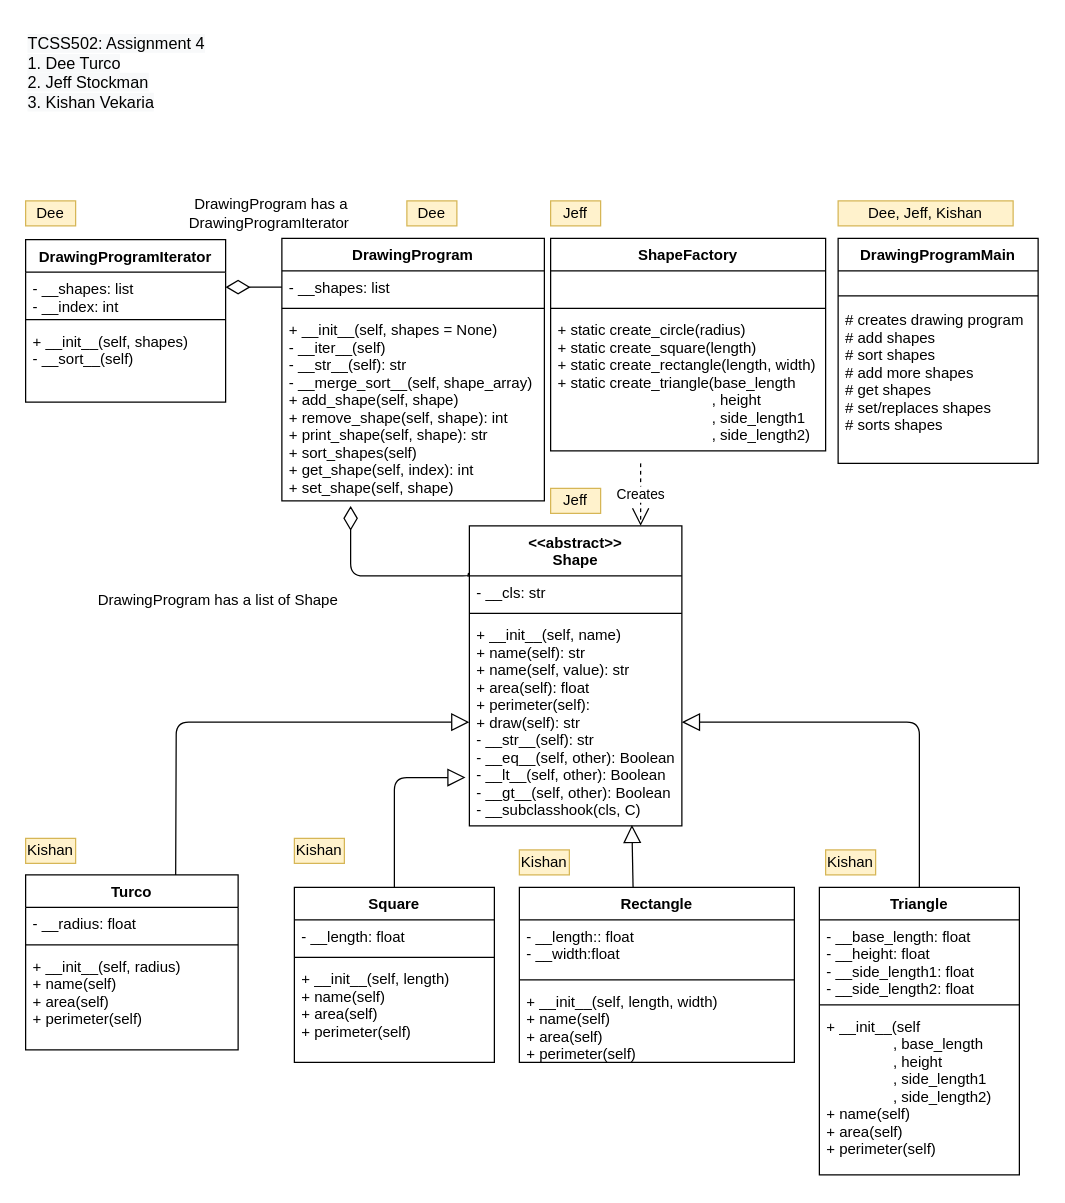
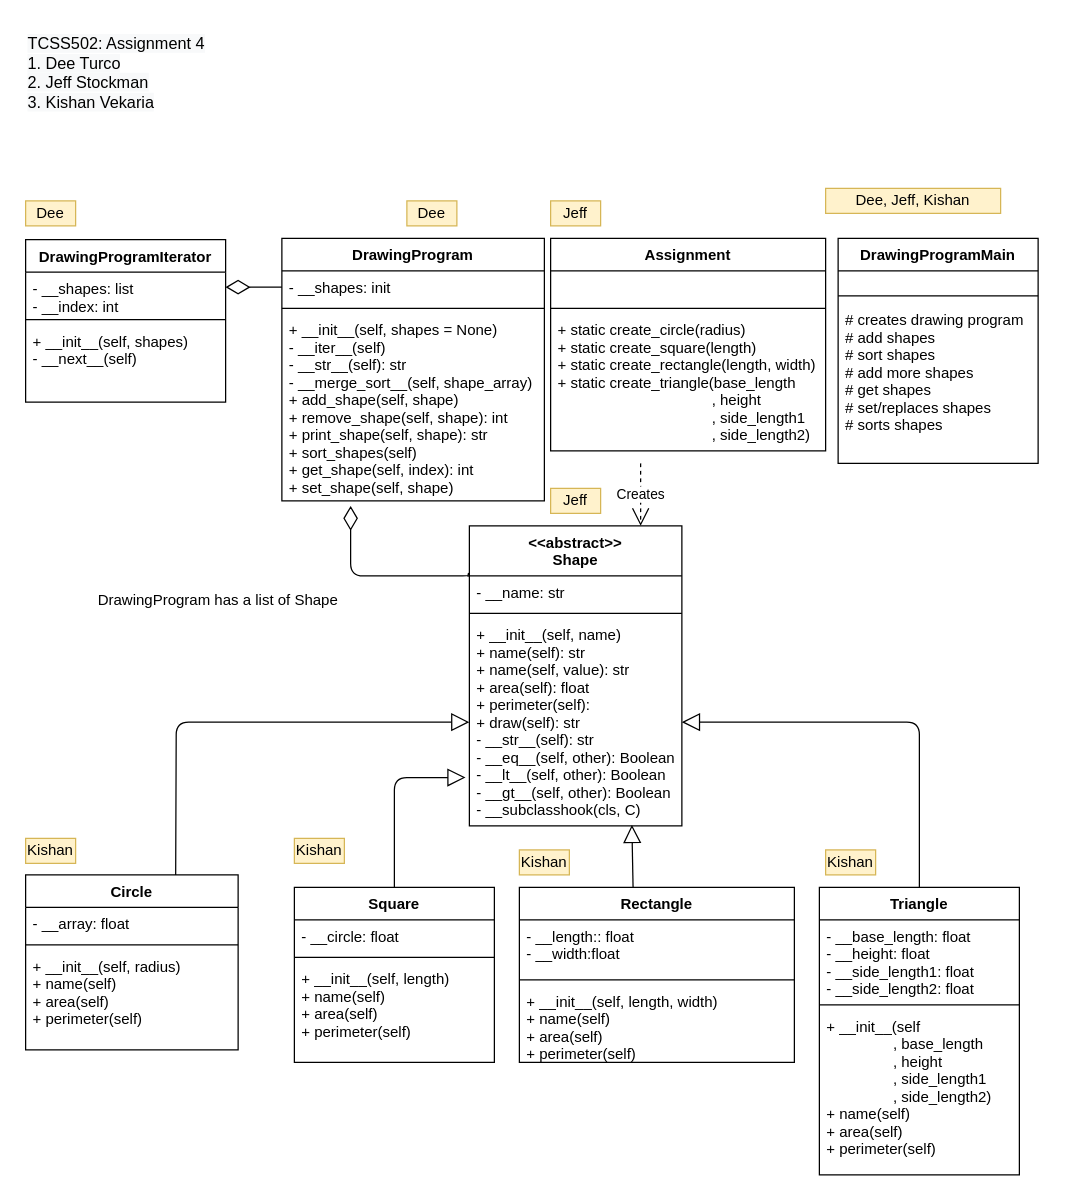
node "DrawingProgram has a DrawingProgramIterator": removed
node "Dee, Jeff, Kishan": moved (926, 213) -> (913, 201)
node "ShapeFactory": label "ShapeFactory" -> "Assignment"
node "- __shapes: list": label "- __shapes: list" -> "- __shapes: init"
node "+ __init__(self, shapes) - __sort__(self)": label "+ __init__(self, shapes) - __sort__(self)" -> "+ __init__(self, shapes) - __next__(self)"
node "- __cls: str": label "- __cls: str" -> "- __name: str"
node "Turco": label "Turco" -> "Circle"
node "- __radius: float": label "- __radius: float" -> "- __array: float"
node "- __length: float": label "- __length: float" -> "- __circle: float"
